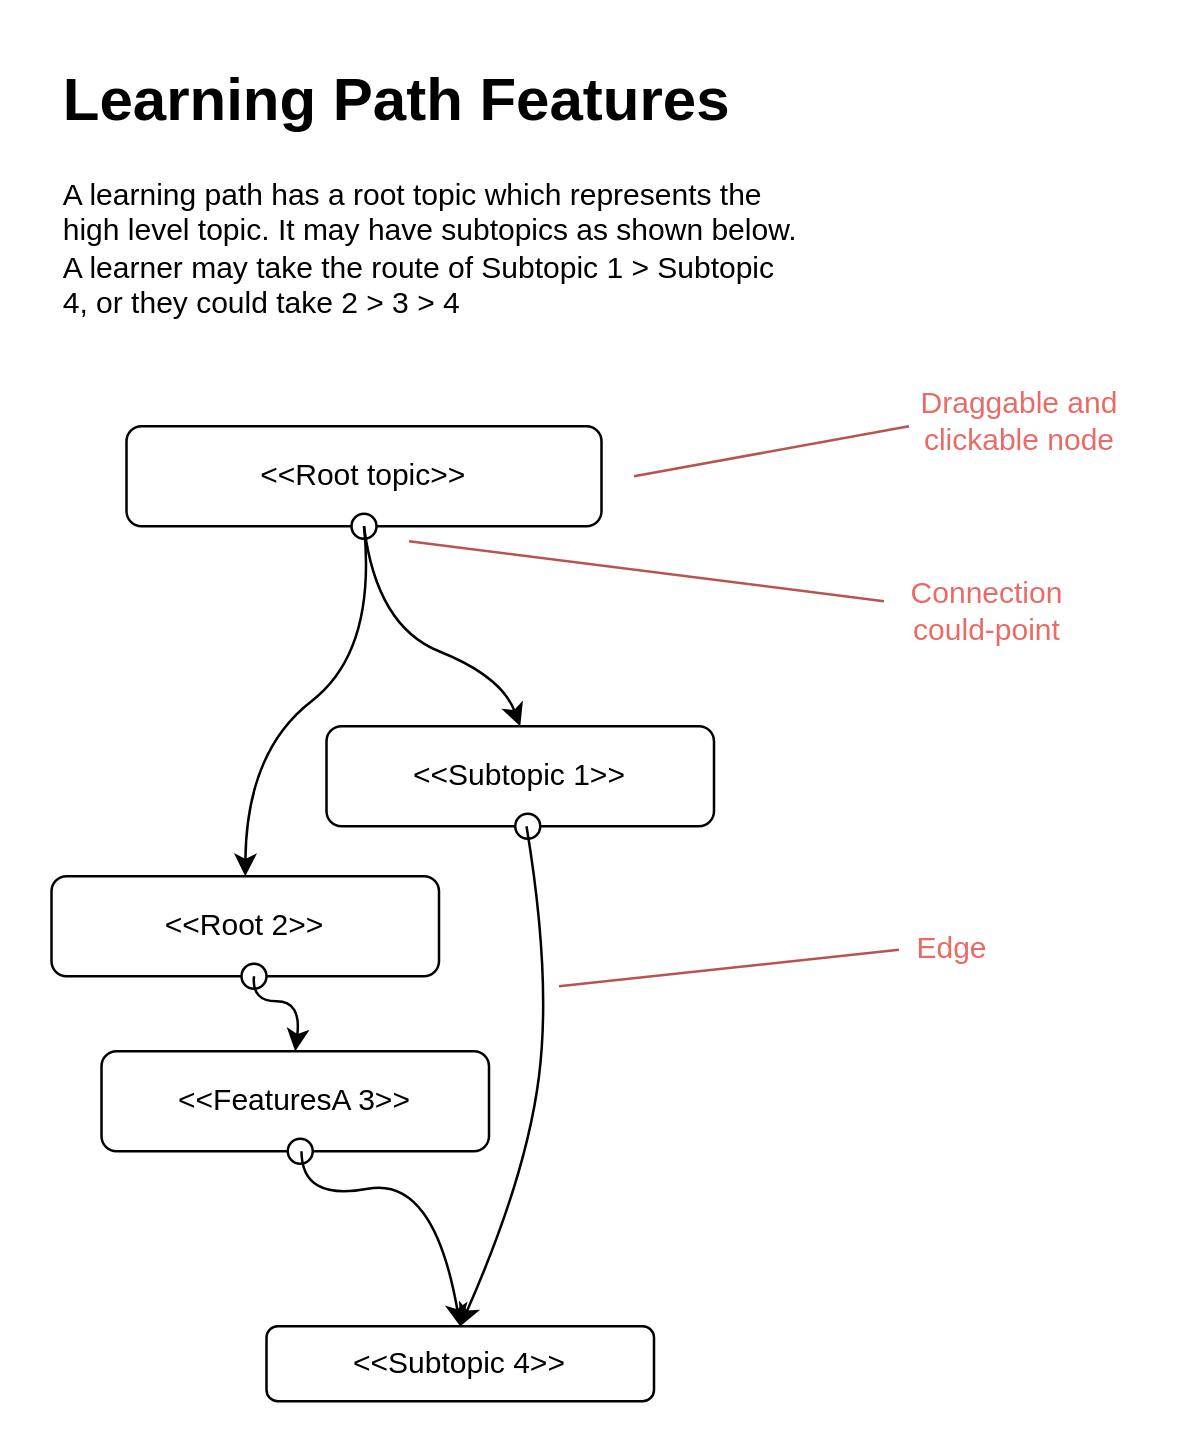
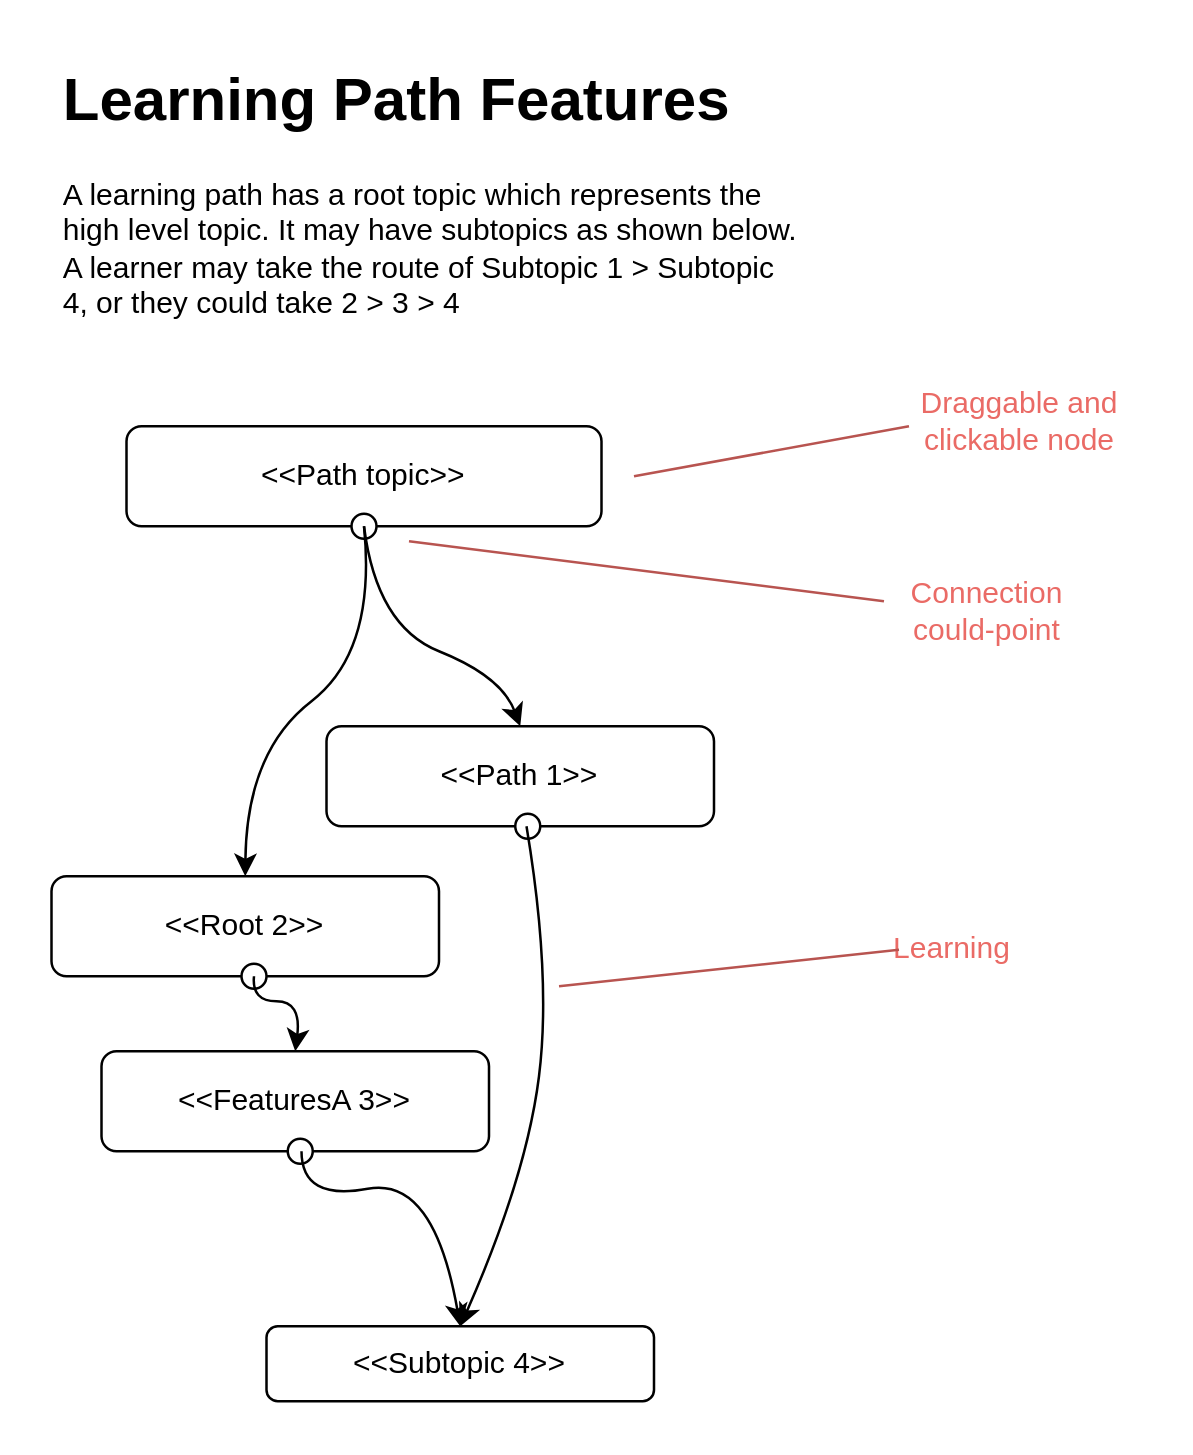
node "<<Root topic>>": label "<<Root topic>>" -> "<<Path topic>>"
node "<<Subtopic 1>>": label "<<Subtopic 1>>" -> "<<Path 1>>"
node "Edge": label "Edge" -> "Learning"
